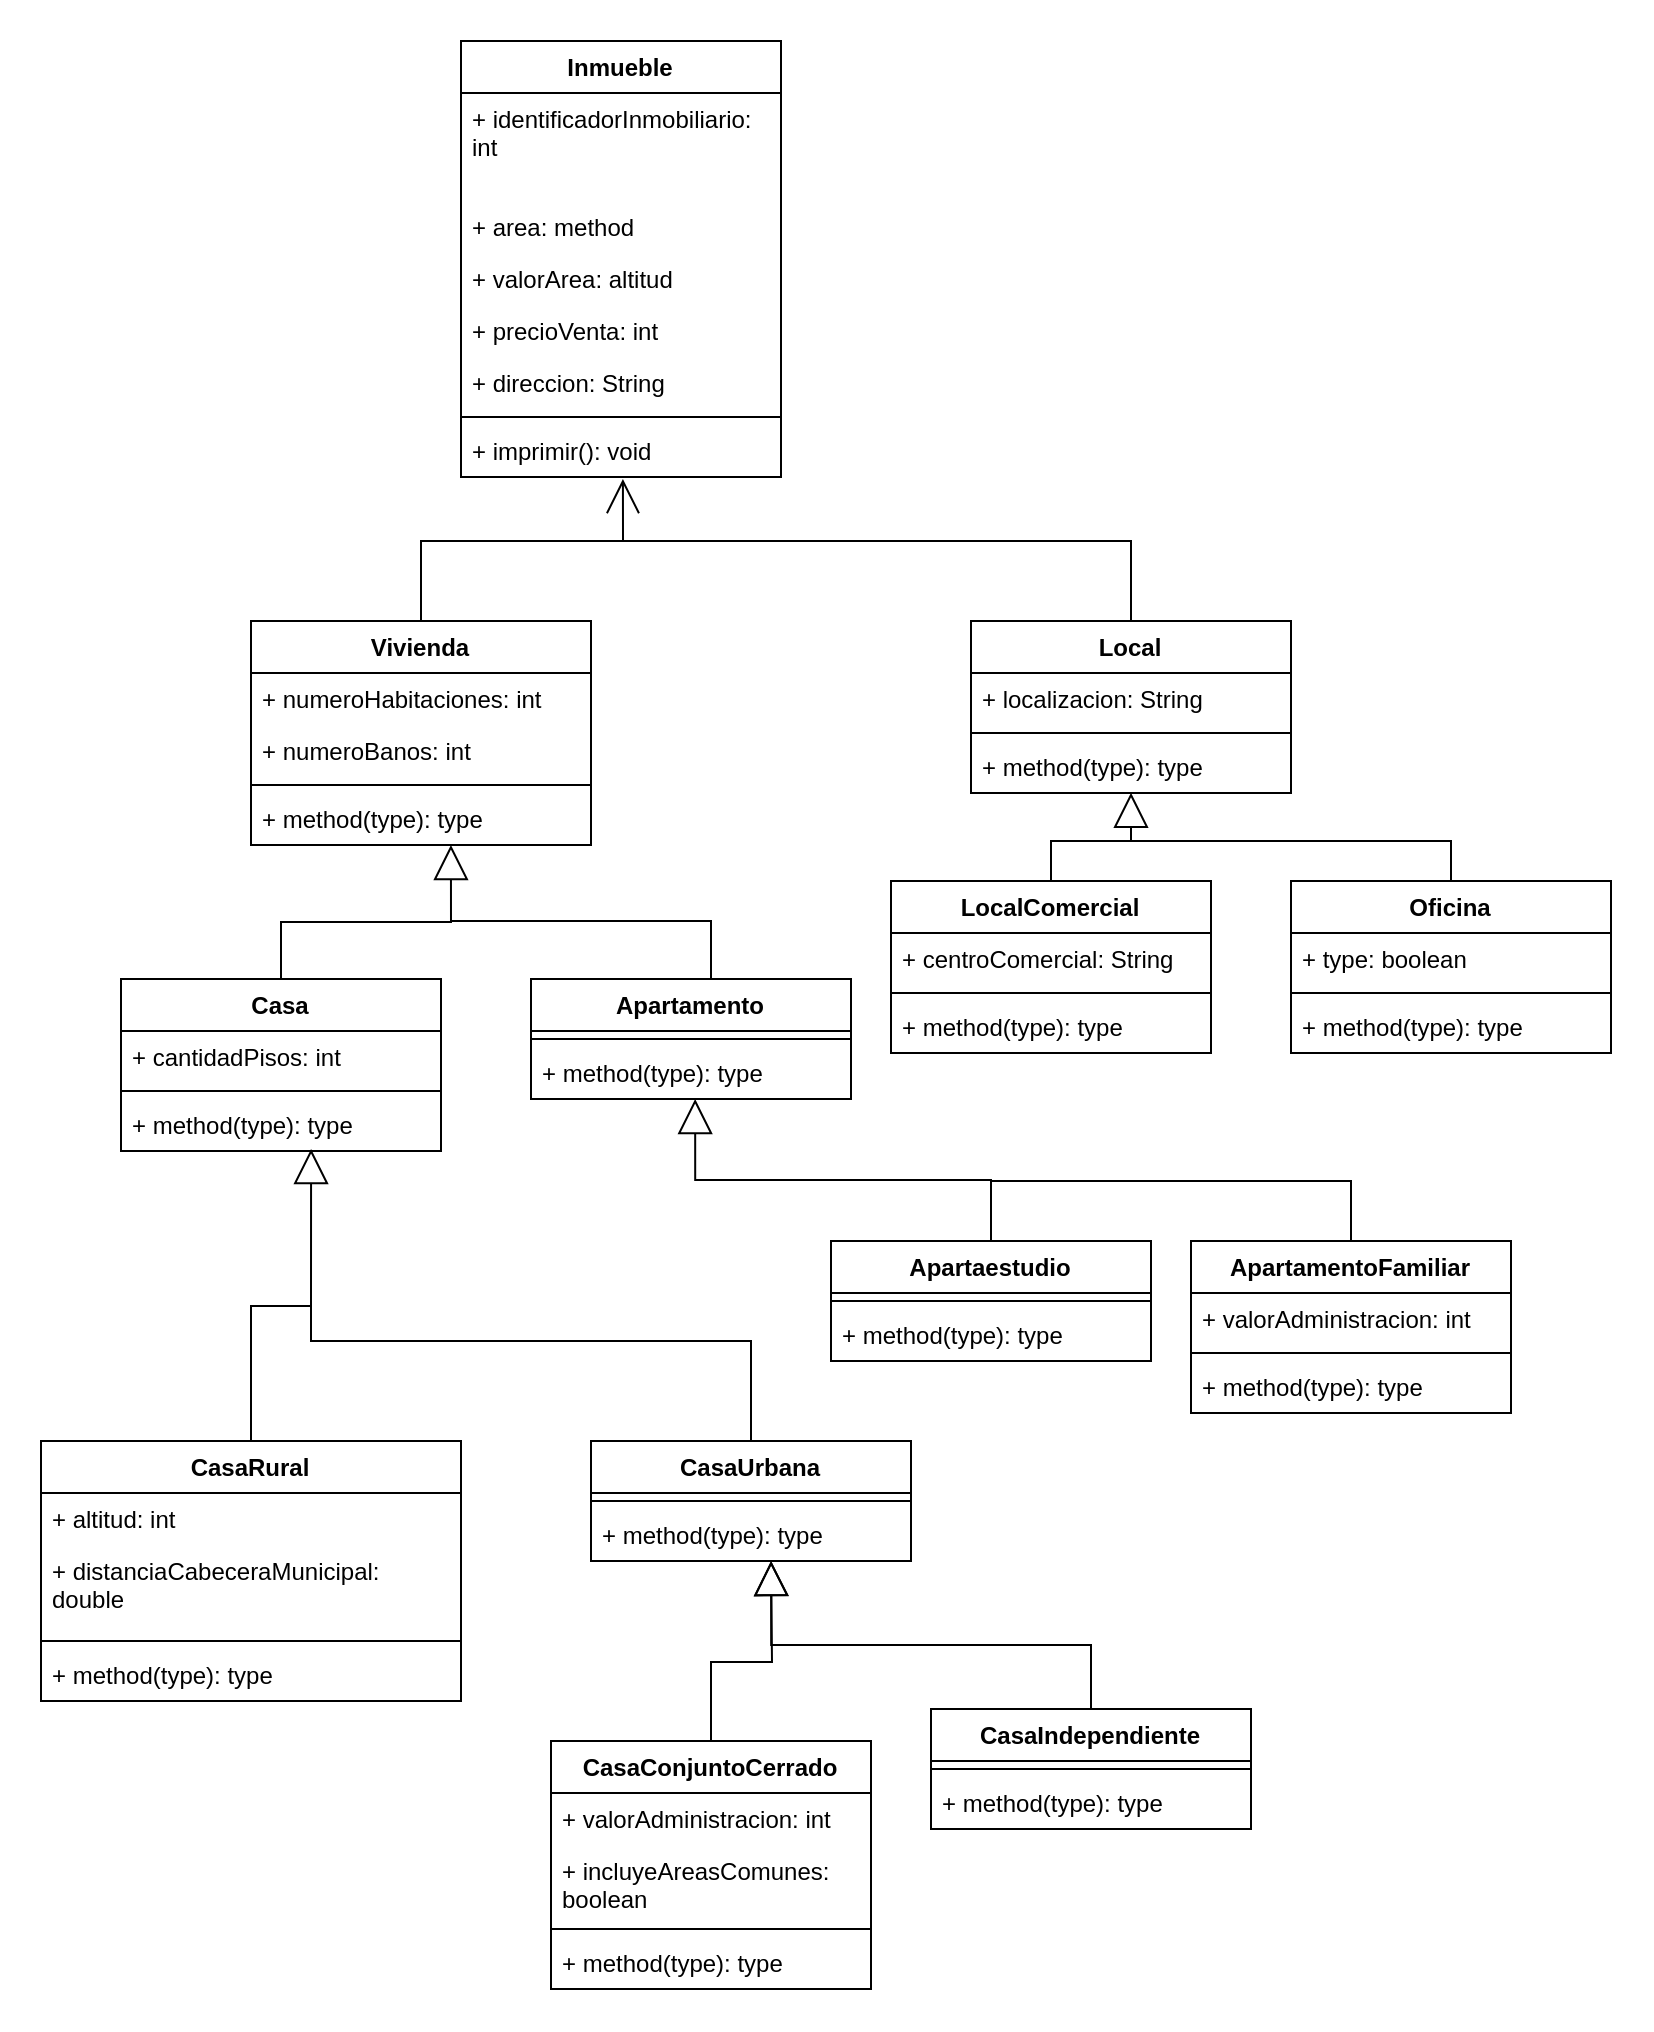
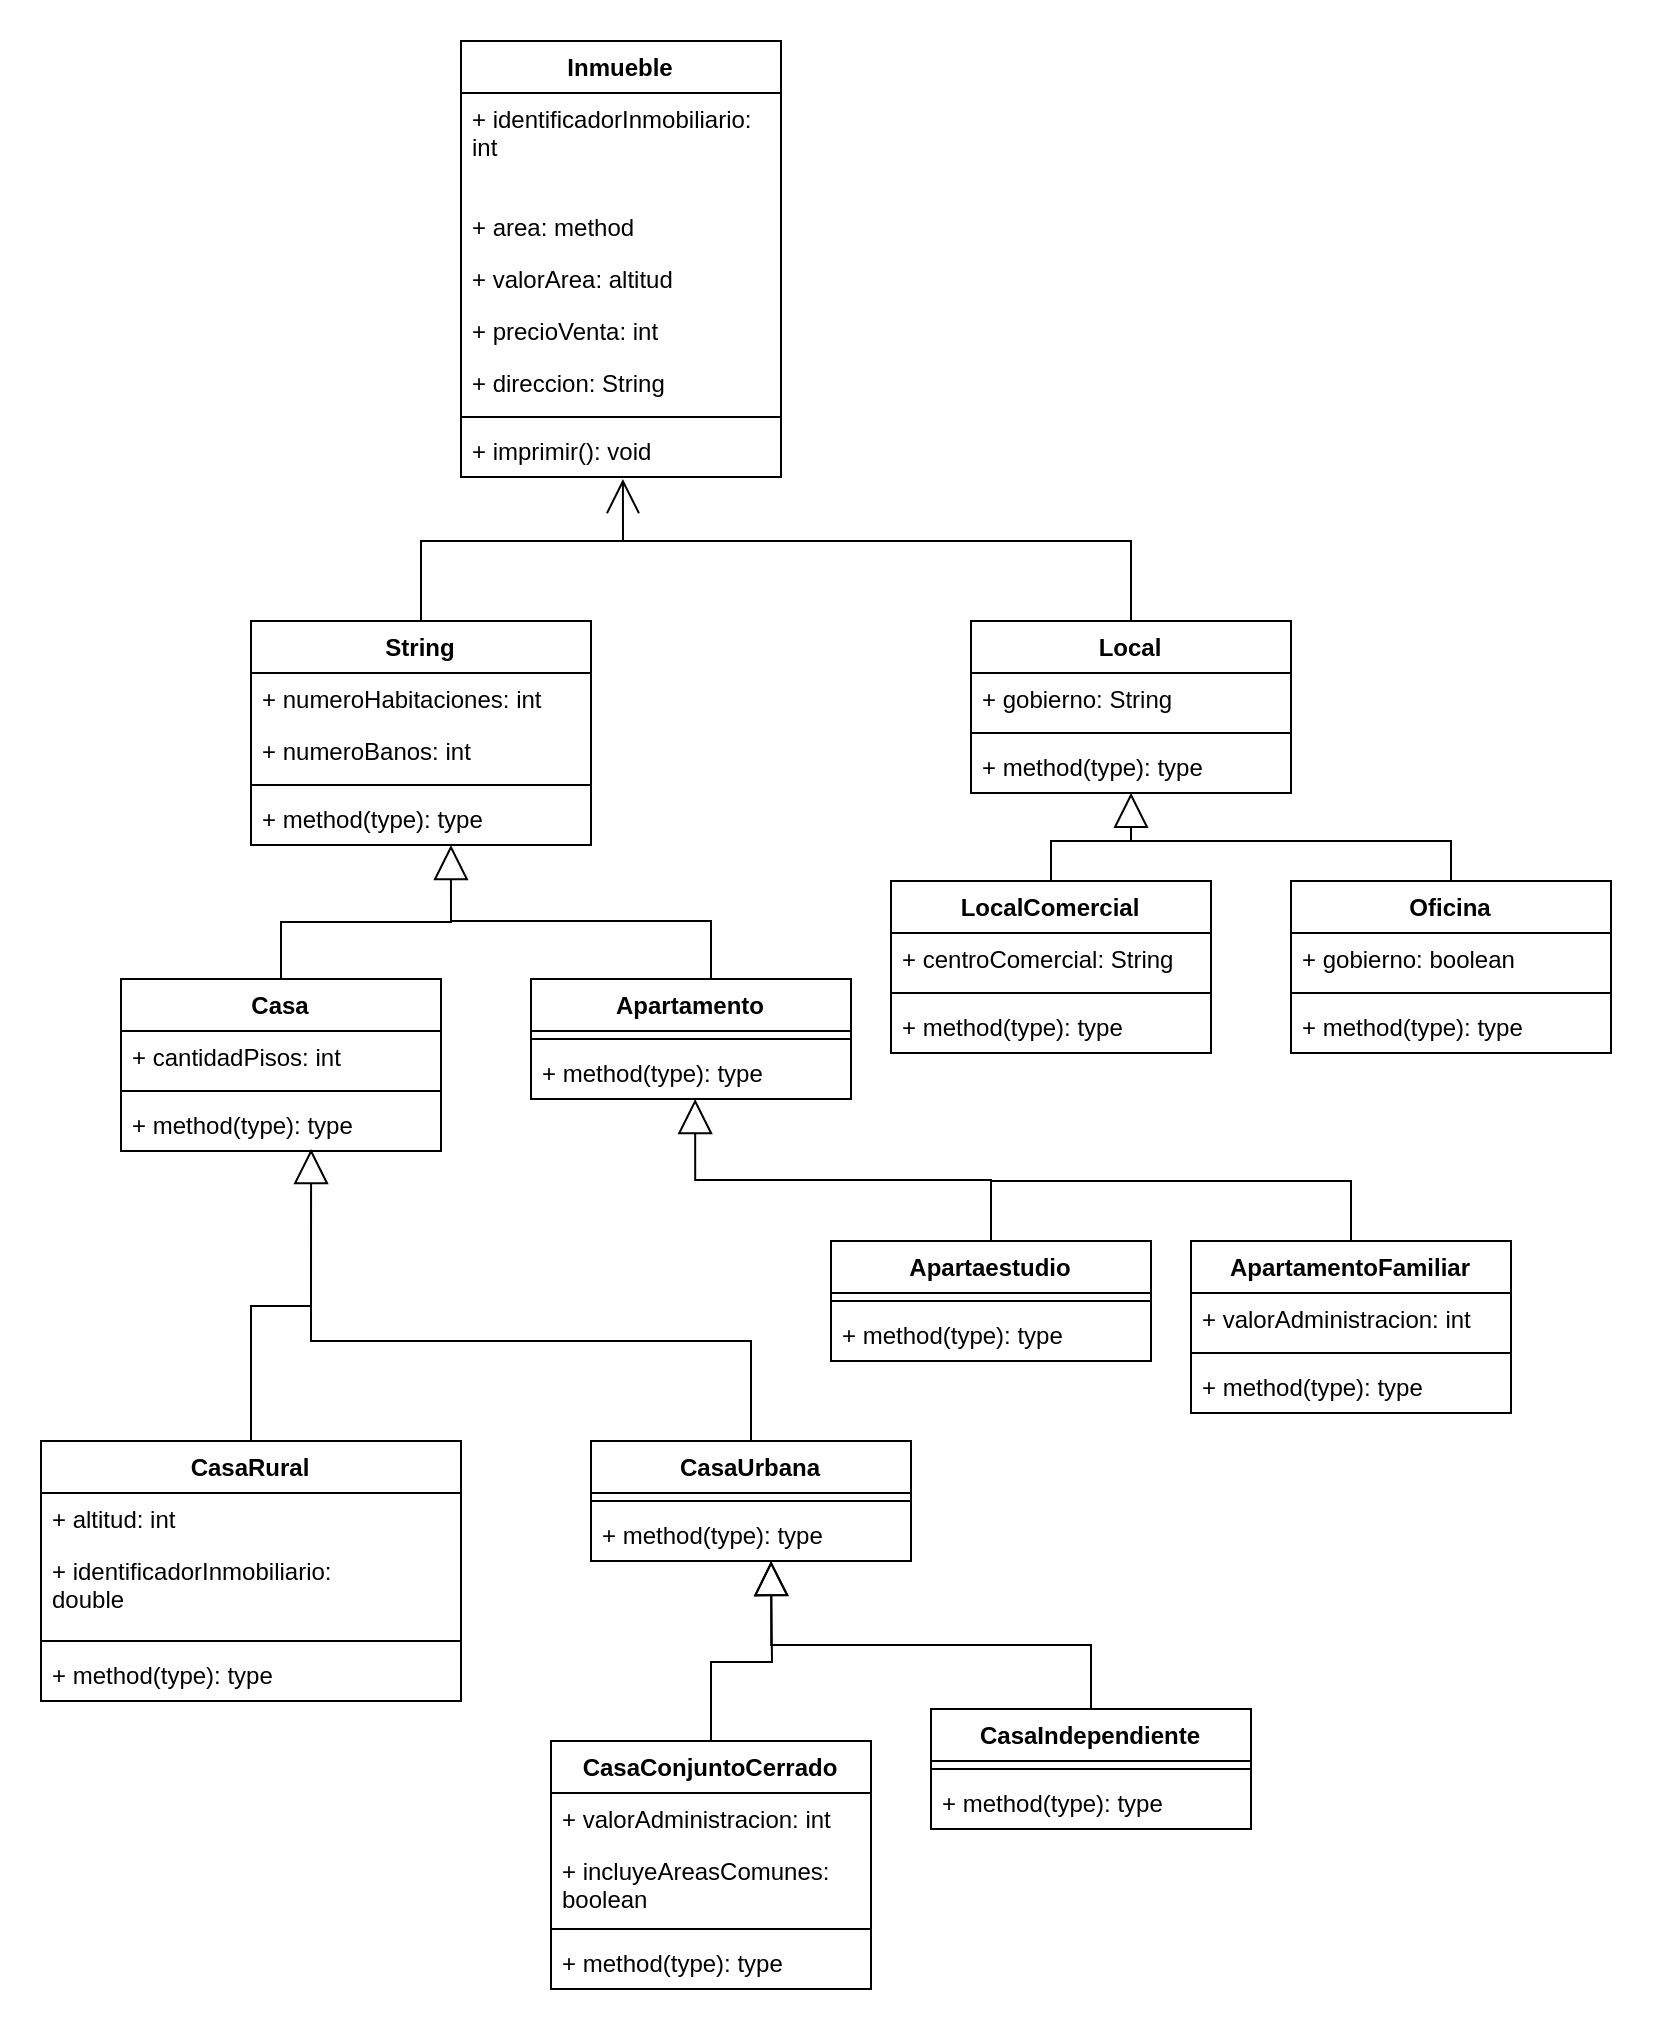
node "Vivienda": label "Vivienda" -> "String"
node "+ localizacion: String": label "+ localizacion: String" -> "+ gobierno: String"
node "+ type: boolean": label "+ type: boolean" -> "+ gobierno: boolean"
node "+ distanciaCabeceraMunicipal: double": label "+ distanciaCabeceraMunicipal: double" -> "+ identificadorInmobiliario: double"
